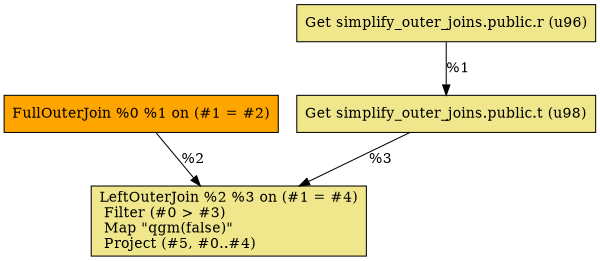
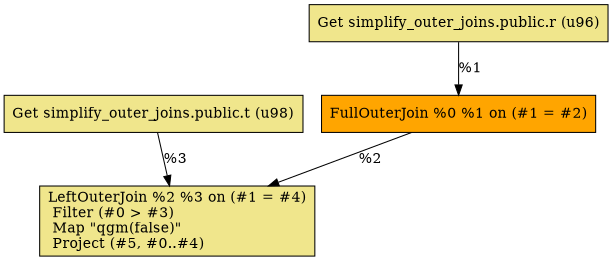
edge "Get simplify_outer_joins.public.r (u96)" -> "Get simplify_outer_joins.public.t (u98)": now "Get simplify_outer_joins.public.r (u96)" -> "FullOuterJoin %0 %1 on (#1 = #2)"
